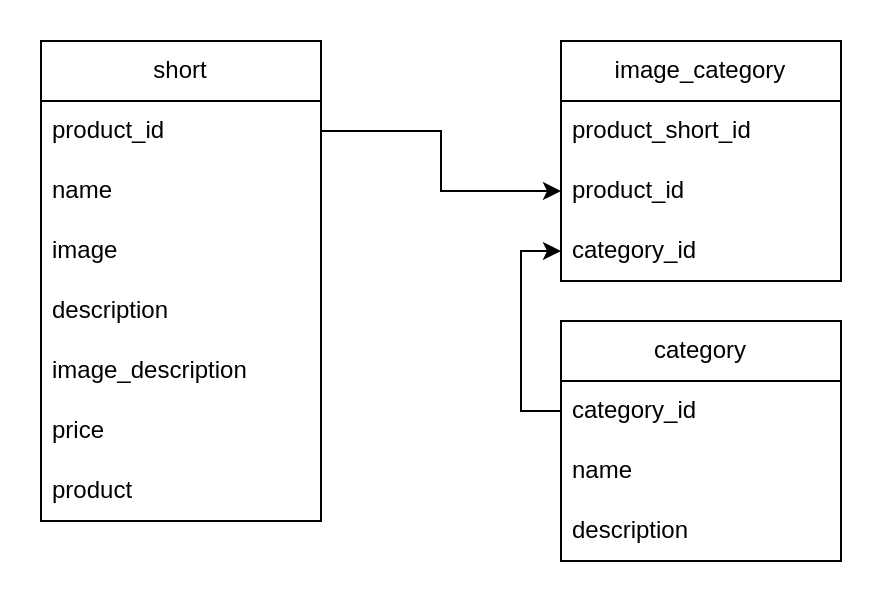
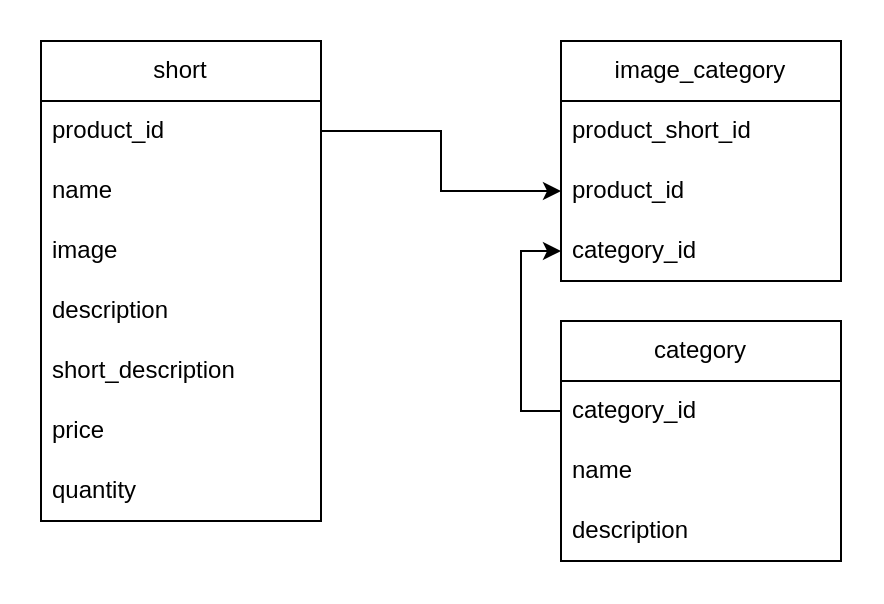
node "image_description": label "image_description" -> "short_description"
node "product": label "product" -> "quantity"
